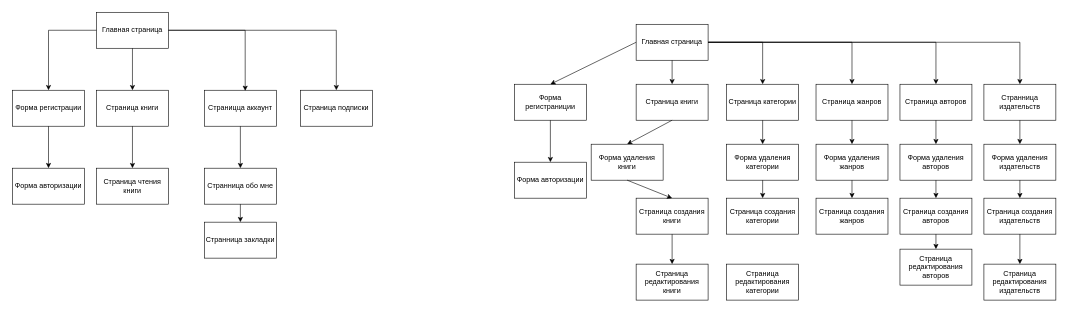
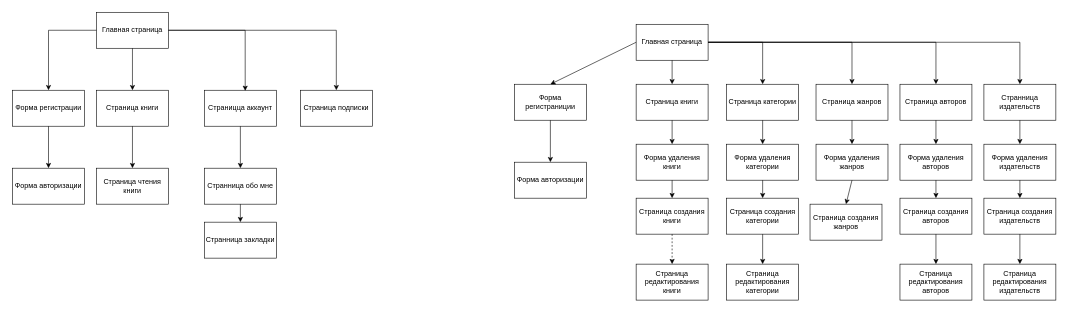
node "Форма удаления книги": moved (627, 162) -> (672, 162)
node "Страница создания жанров": moved (852, 216) -> (846, 222)
edge "Страница создания книги" -> "Страница редактирования книги": style solid -> dashed
edge "Страница создания категории" -> "Страница редактирования категории": added
node "Страница редактирования авторов": moved (936, 267) -> (936, 282)
